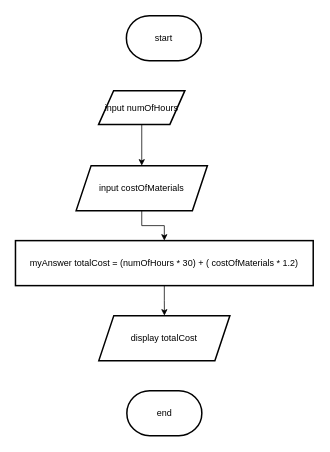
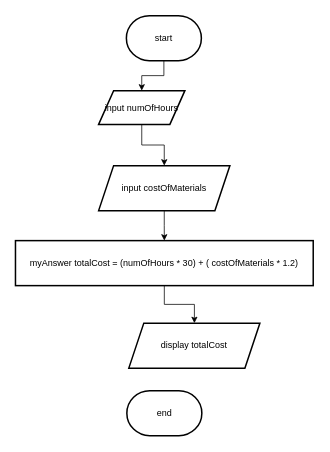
edge "start" -> "input numOfHours": added
node "input costOfMaterials": moved (142, 188) -> (164, 188)
node "display totalCost": moved (164, 338) -> (194, 345)
